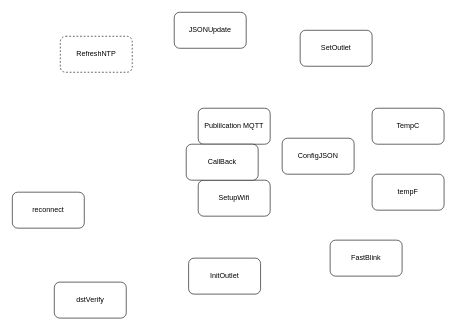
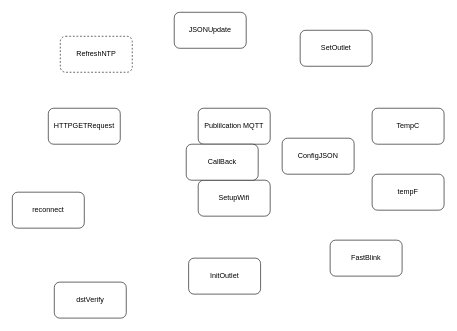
node "HTTPGETRequest": added
